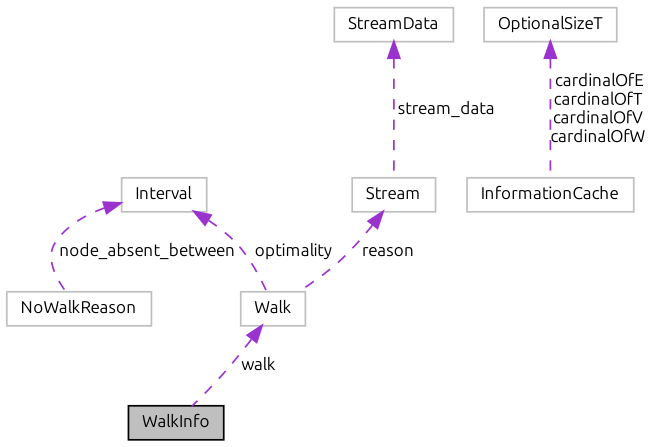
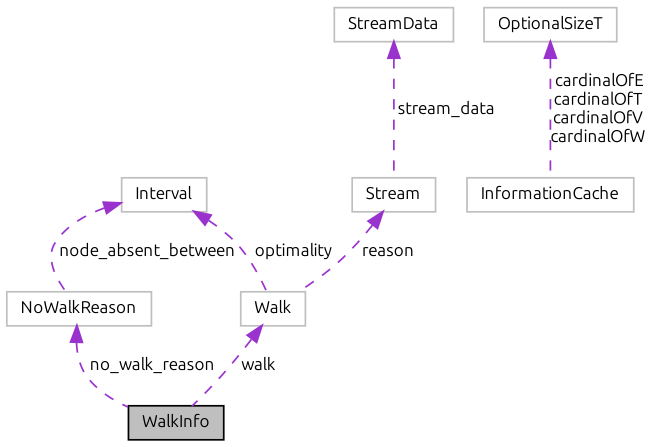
edge "WalkInfo" -> "NoWalkReason": added, label "no_walk_reason"
